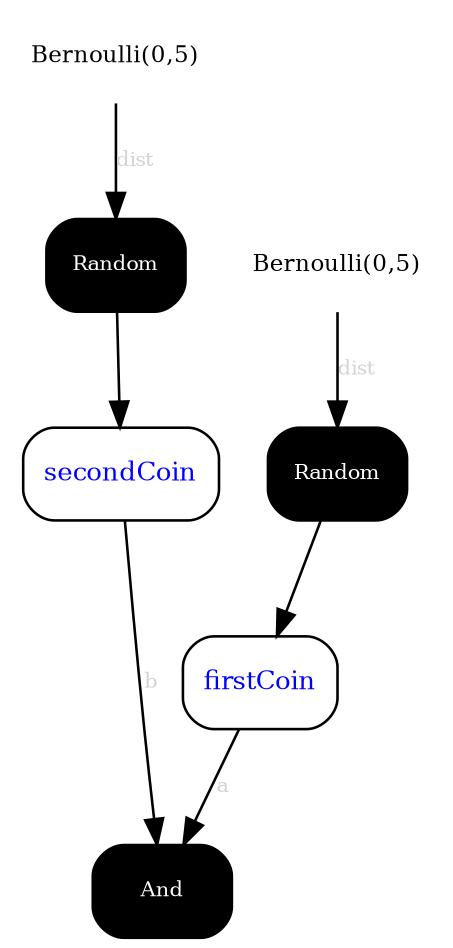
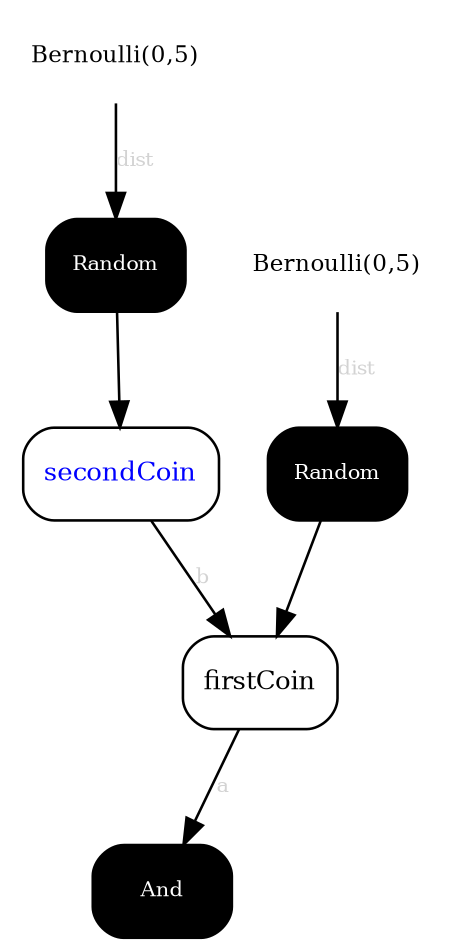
edge "secondCoin" -> "And": now "secondCoin" -> "firstCoin"
node "firstCoin": fontcolor #0000ff -> #000000
